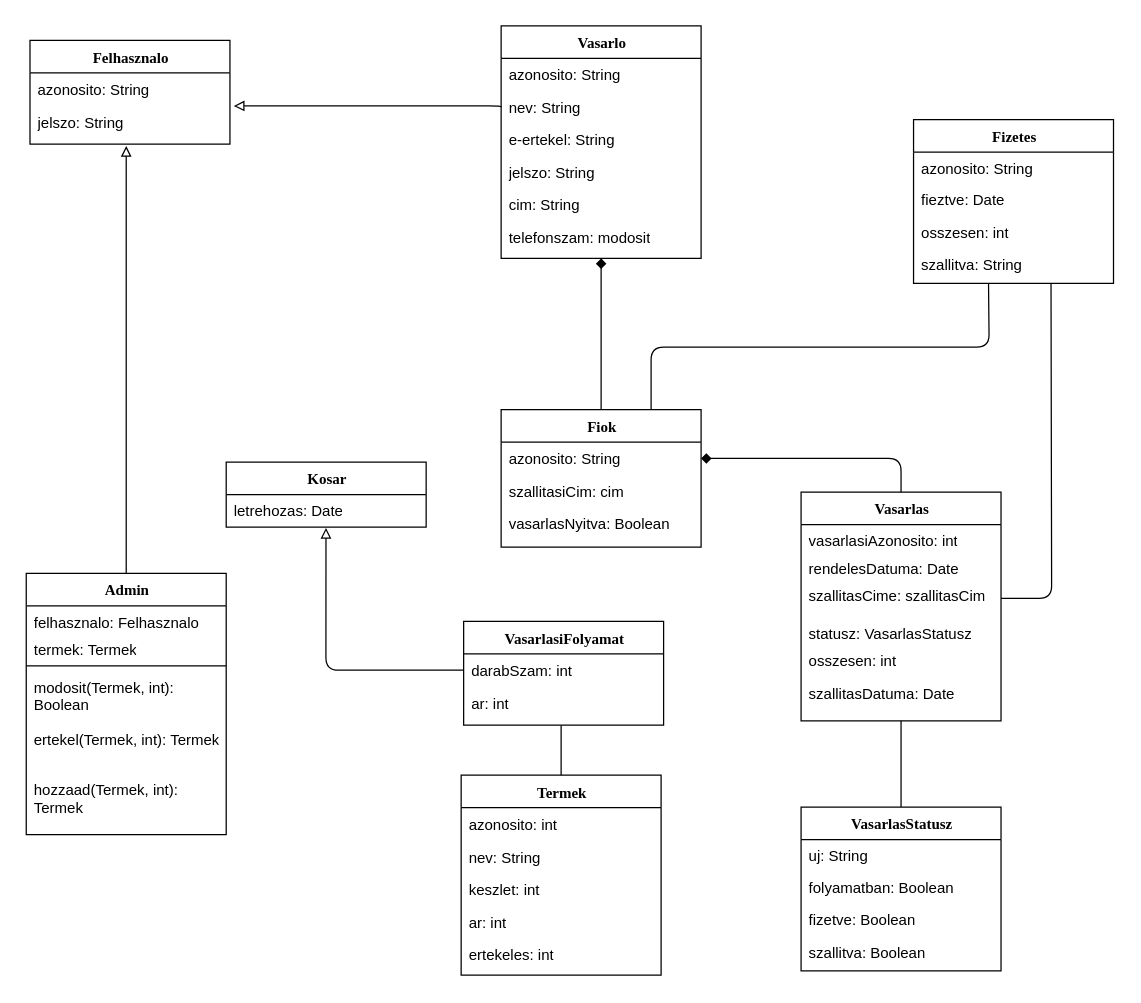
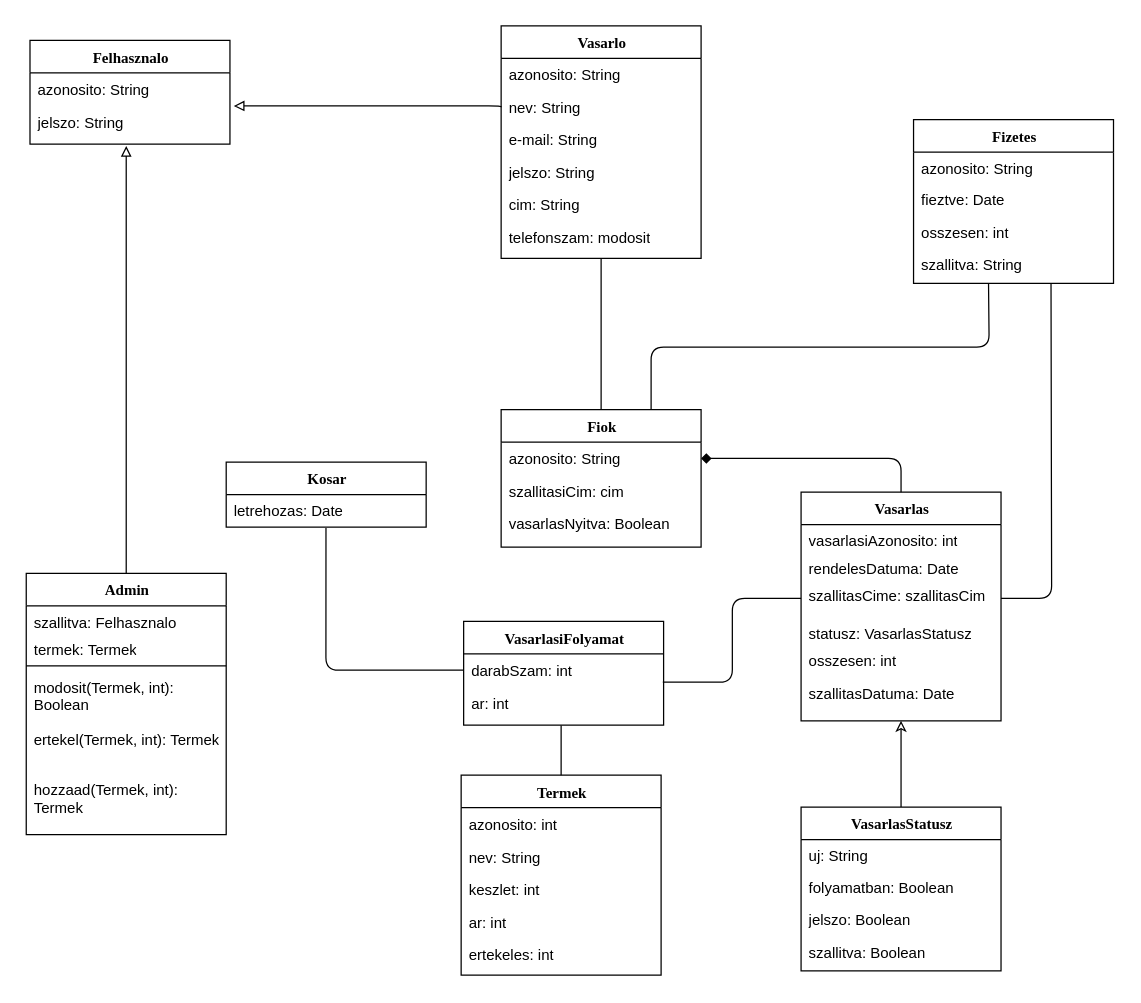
node "e-ertekel: String": label "e-ertekel: String" -> "e-mail: String"
edge "Fiok" -> "Vasarlo": arrowhead diamond -> none
edge "darabSzam: int" -> "letrehozas: Date": arrowhead block -> none
node "felhasznalo: Felhasznalo": label "felhasznalo: Felhasznalo" -> "szallitva: Felhasznalo"
edge "szallitasCime: szallitasCim" -- "darabSzam: int": added
edge "Vasarlas" -- "VasarlasStatusz": arrowhead none -> classic
node "fizetve: Boolean": label "fizetve: Boolean" -> "jelszo: Boolean"
